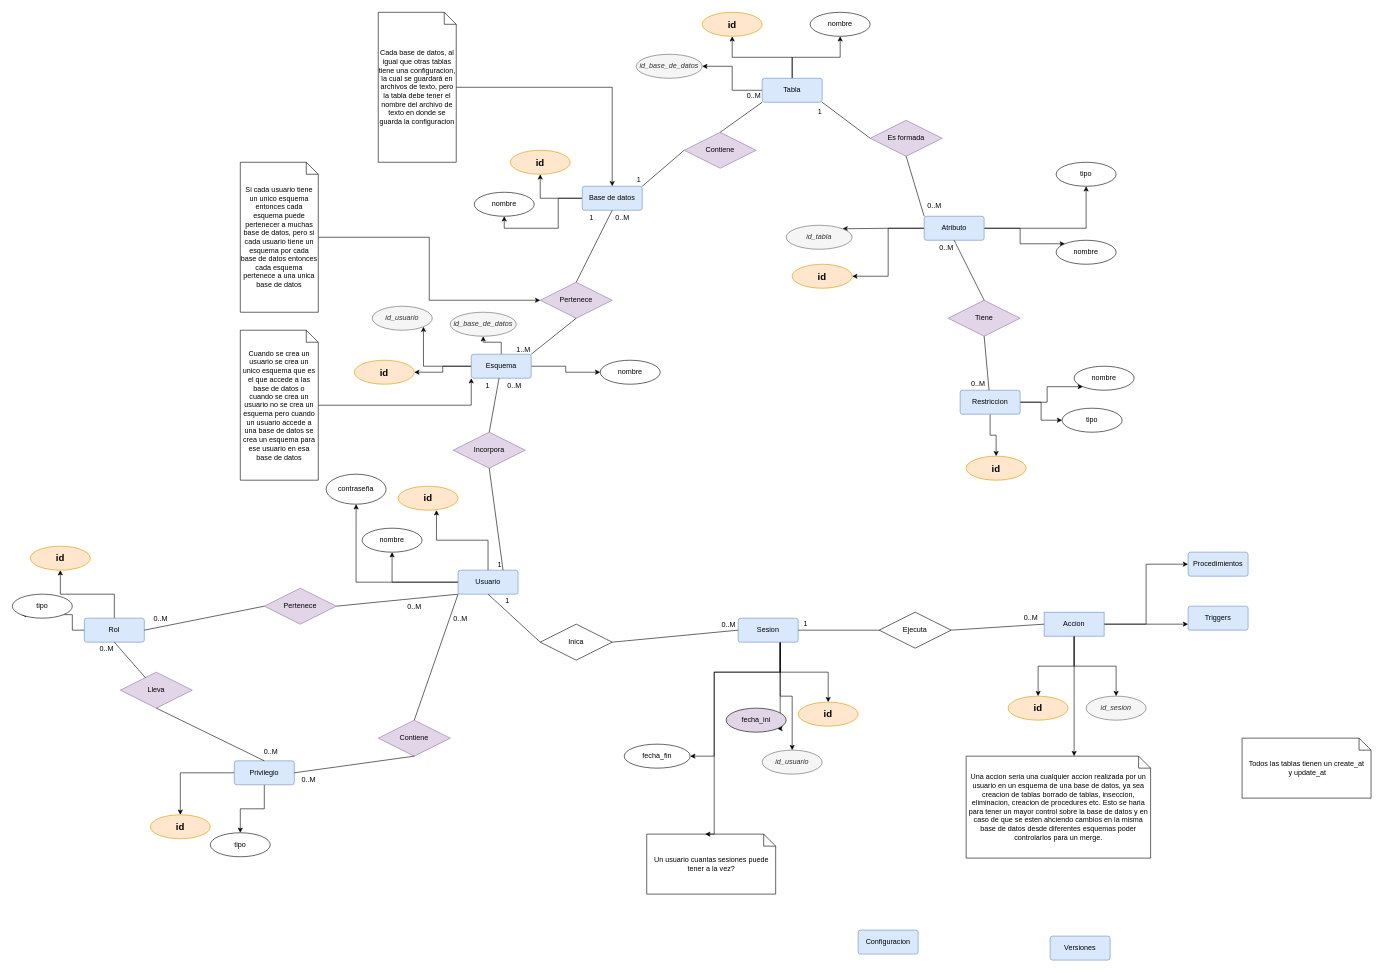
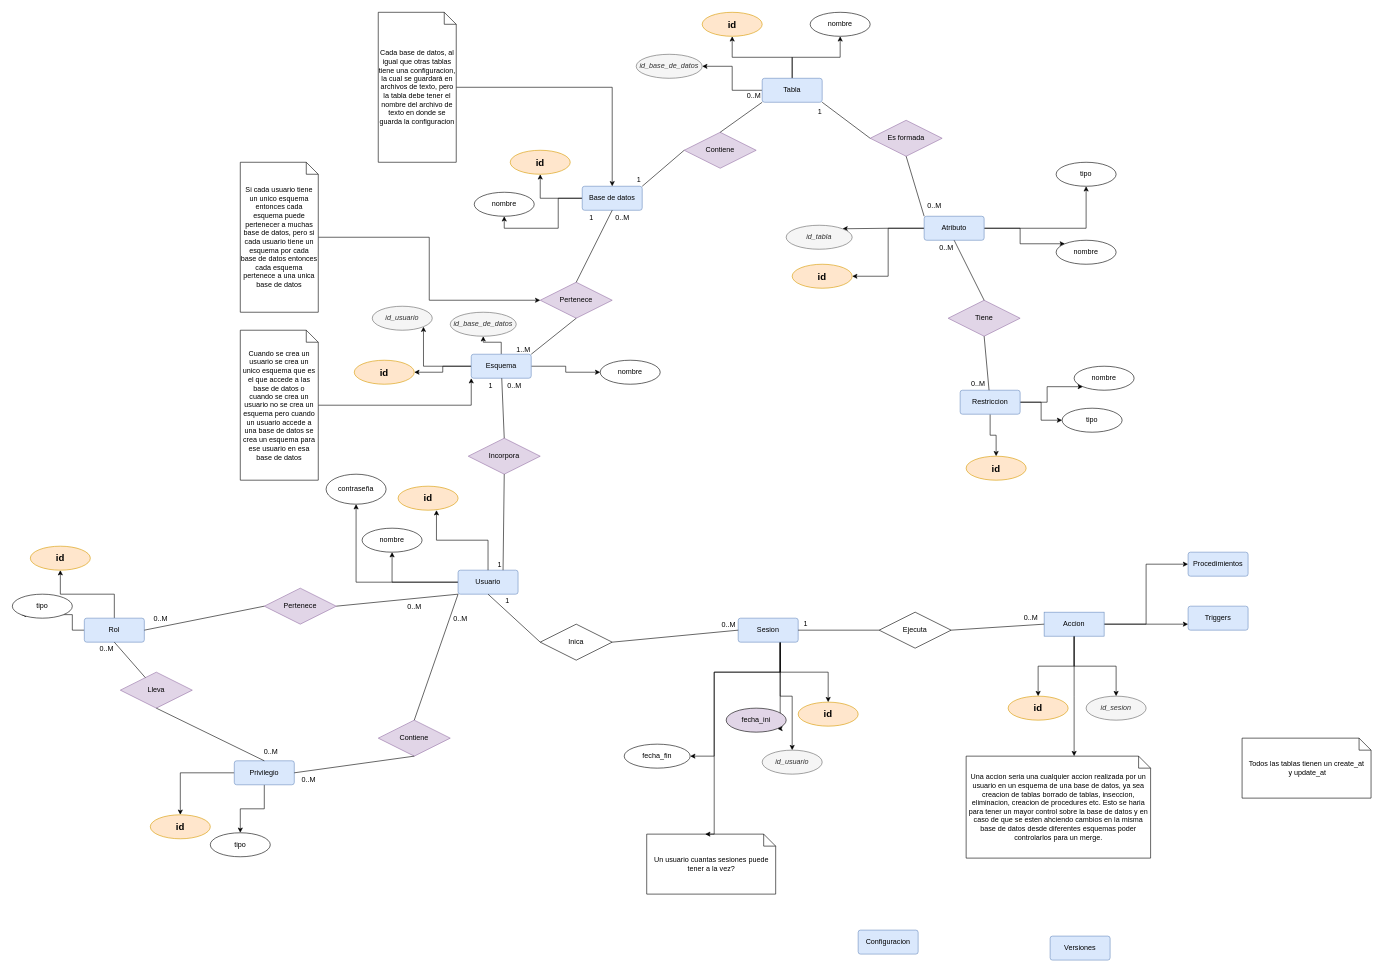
node "Incorpora": moved (489, 450) -> (504, 456)
